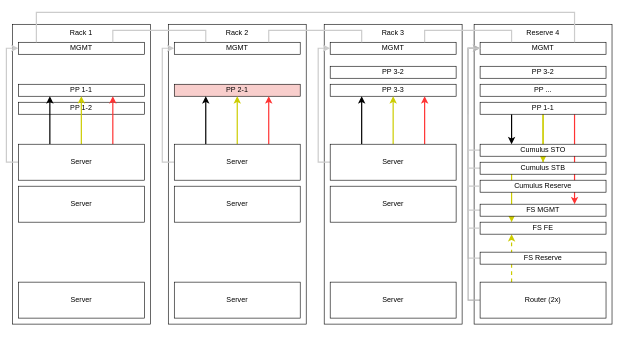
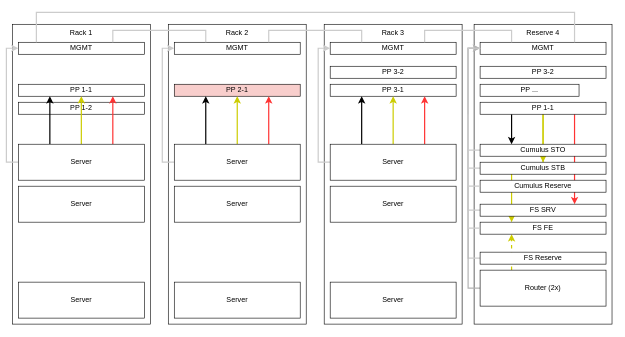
node "PP 3-3": label "PP 3-3" -> "PP 3-1"
node "PP ...": size 126x12 -> 99x12
node "FS MGMT": label "FS MGMT" -> "FS SRV"
node "Router (2x)": moved (543, 300) -> (543, 288)
